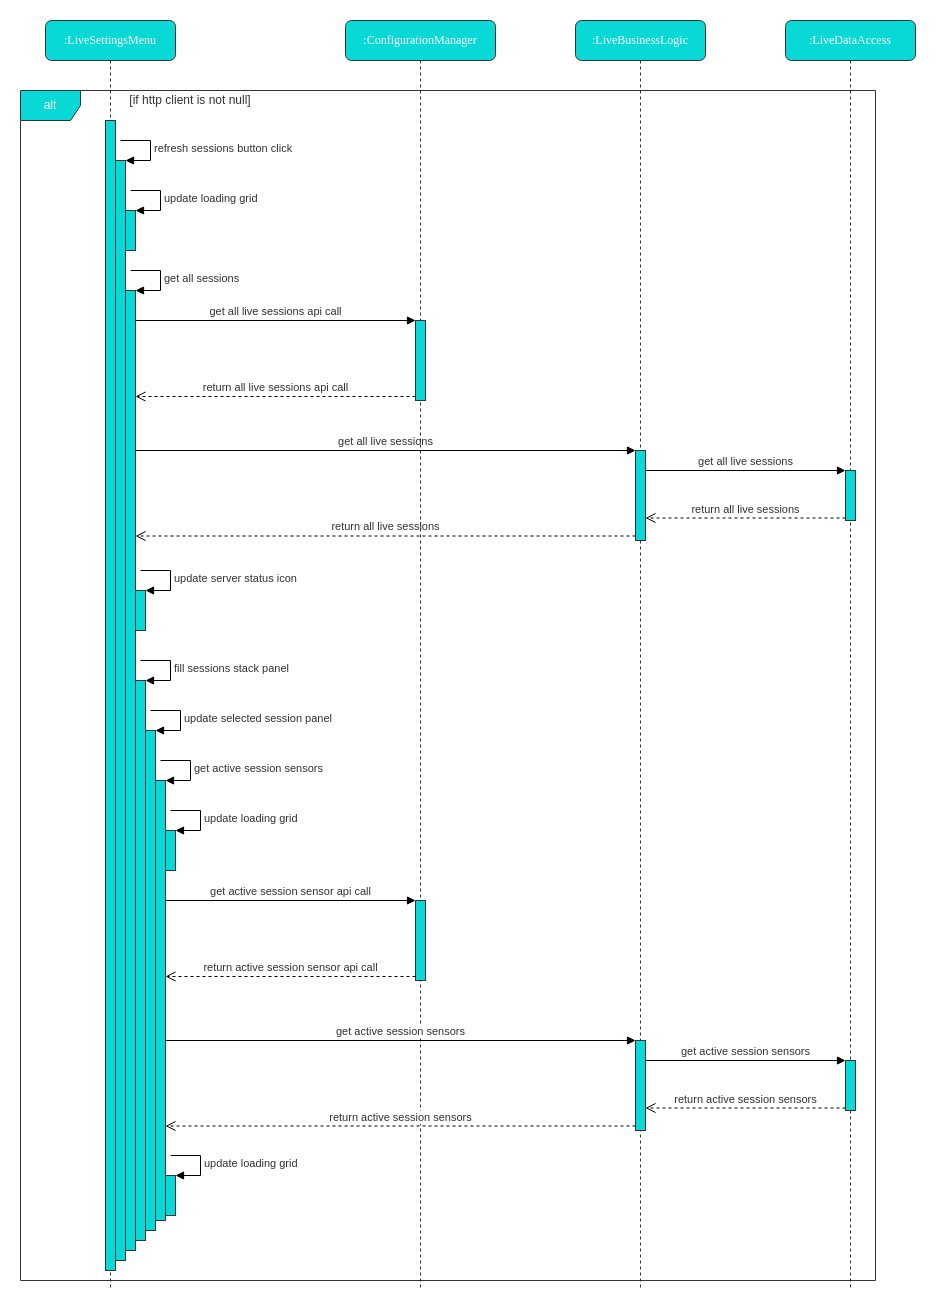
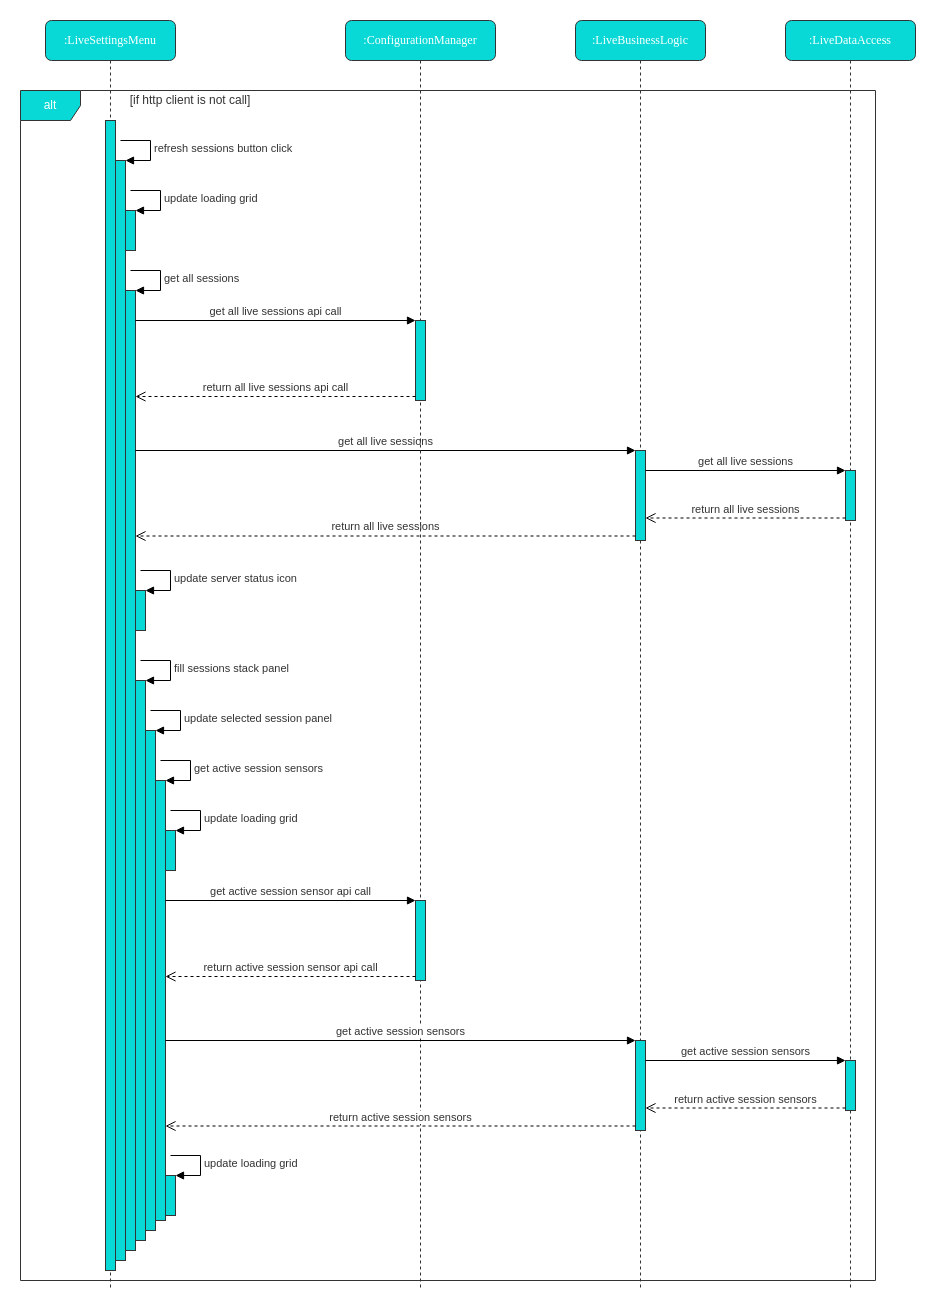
node "[if http client is not null]": label "[if http client is not null]" -> "[if http client is not call]"
